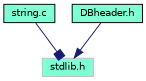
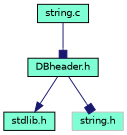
edge "string.c" -> "stdlib.h": now "string.c" -> "DBheader.h"
node "stdlib.h": color grey75 -> black
node "string.h": added
